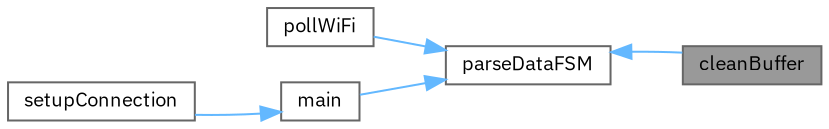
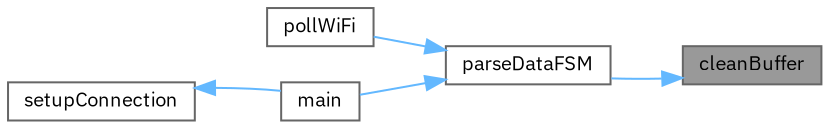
edge "cleanBuffer" -> "parseDataFSM": reversed
edge "setupConnection" -> "main": reversed
